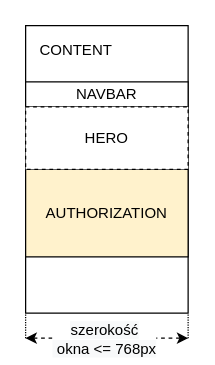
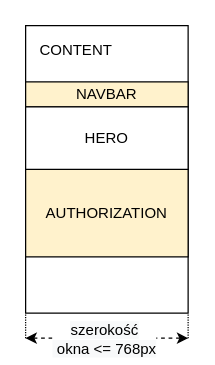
node "NAVBAR": fillcolor #ffffff -> #fff2cc
node "HERO": style dashed -> solid
